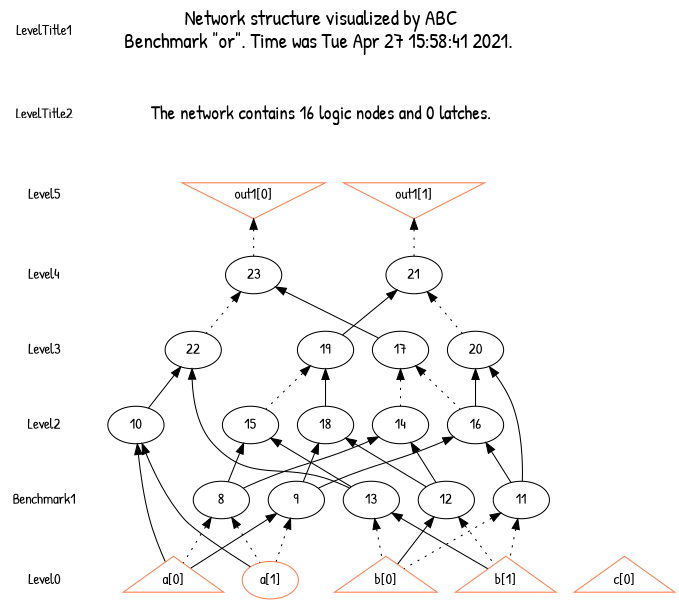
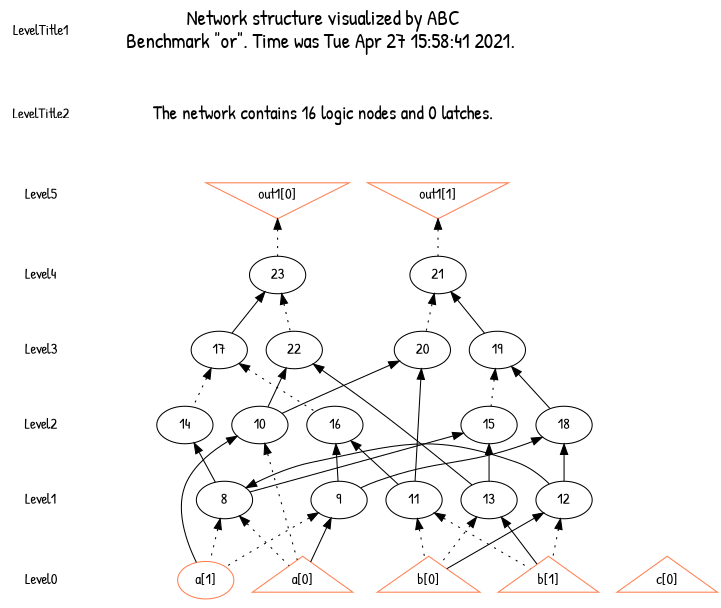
edge "16" -> "20": now "10" -> "20"
edge "12" -> "14": now "12" -> "8"
node "Benchmark1": label "Benchmark1" -> "Level1"
edge "a[0]" -> "10": style solid -> dotted
